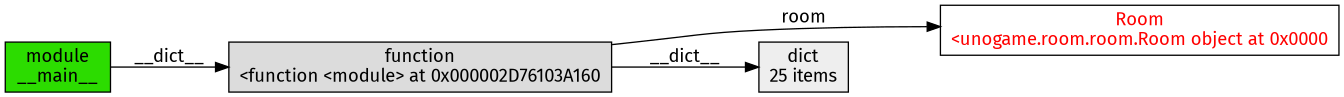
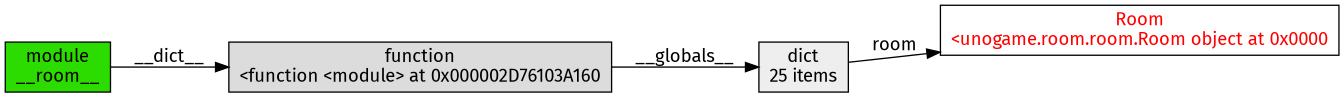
edge "function <function <module> at 0x000002D76103A160" -> "Room <unogame.room.room.Room object at 0x0000": now "dict 25 items" -> "Room <unogame.room.room.Room object at 0x0000"
edge "function <function <module> at 0x000002D76103A160" -> "dict 25 items": label "__dict__" -> "__globals__"
node "module __main__": label "module __main__" -> "module __room__"
